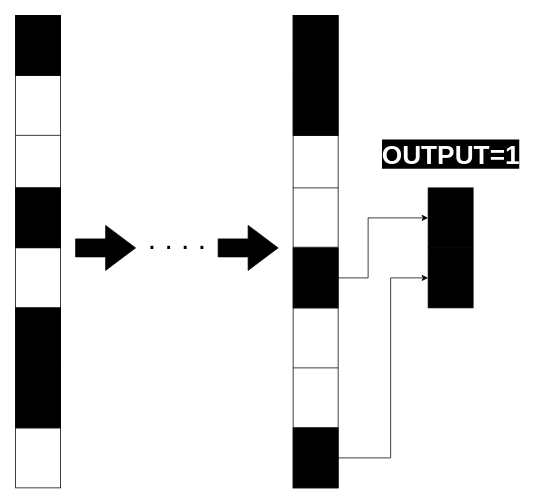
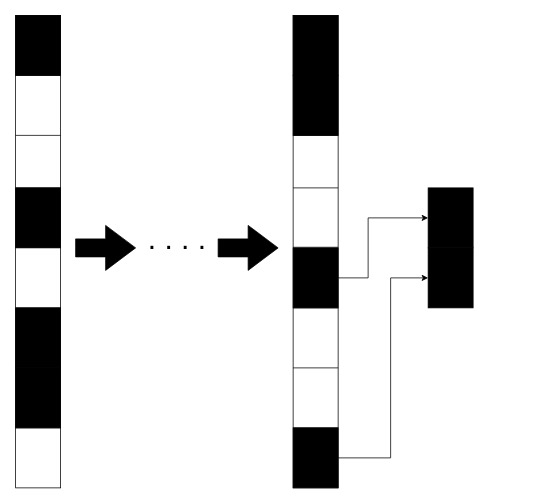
node "OUTPUT=1": removed
